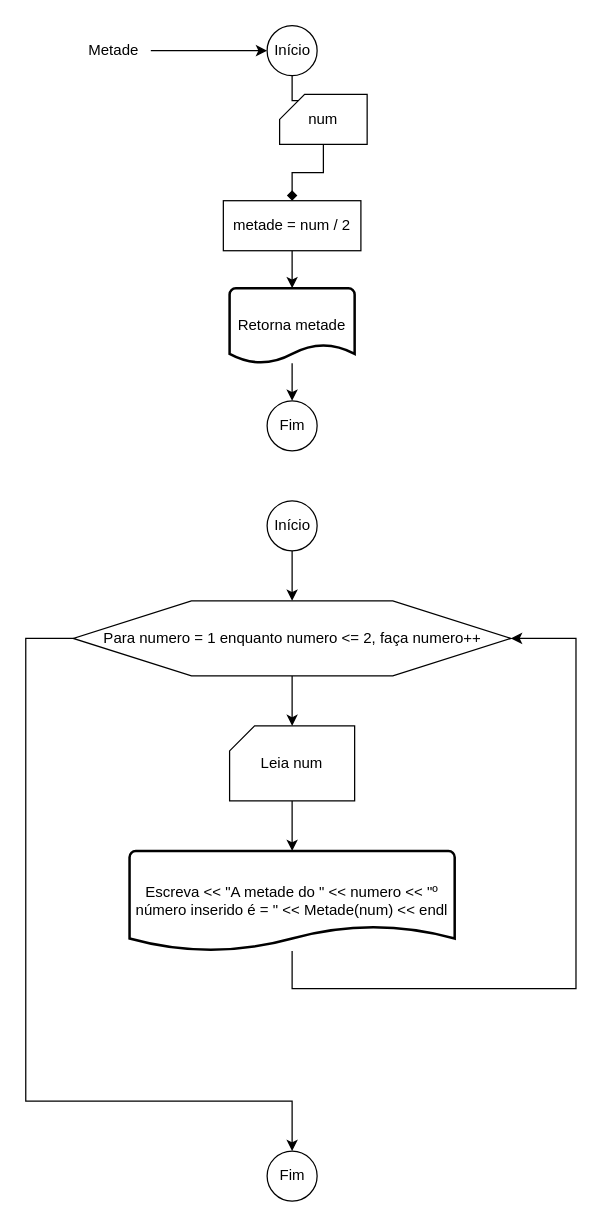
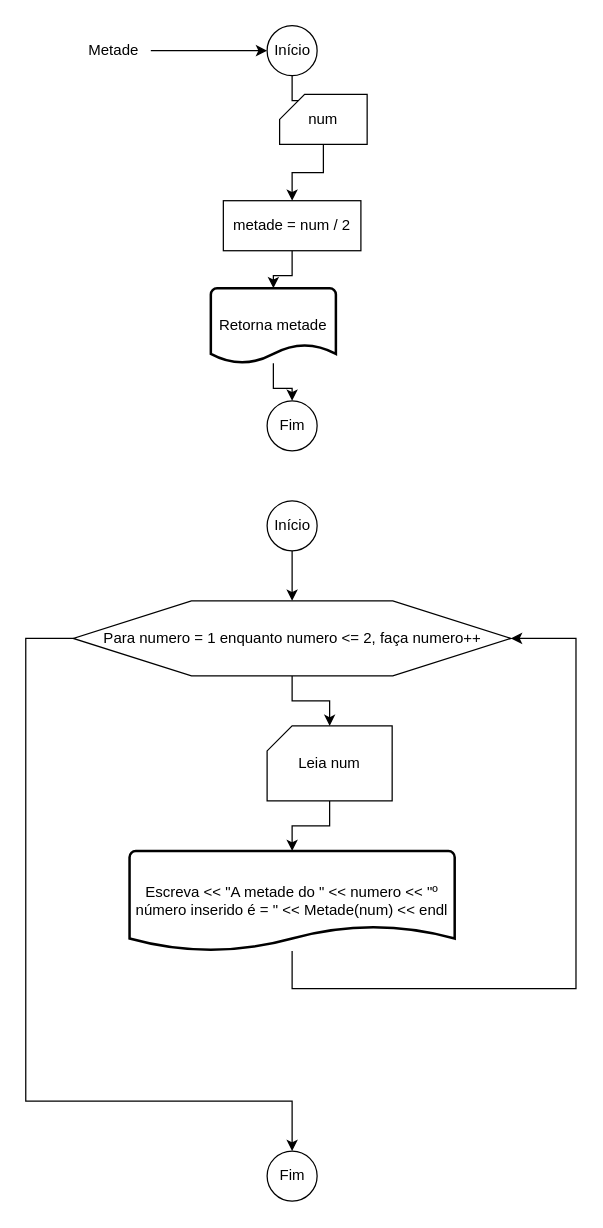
edge "num" -> "metade = num / 2": arrowhead diamond -> classic
node "Retorna metade": moved (292, 326) -> (273, 326)
node "Leia num": moved (292, 763) -> (329, 763)
